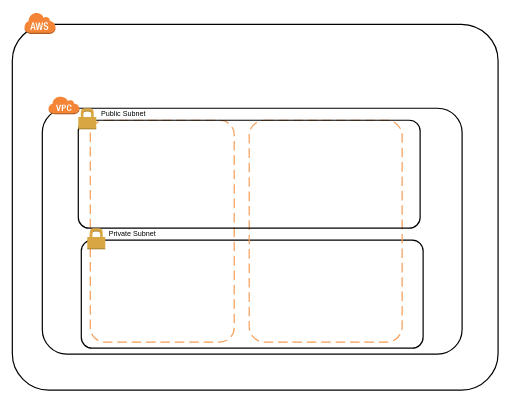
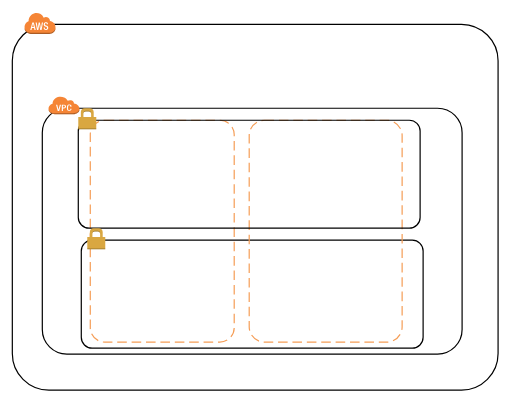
node "Public Subnet": removed
node "Private Subnet": removed
